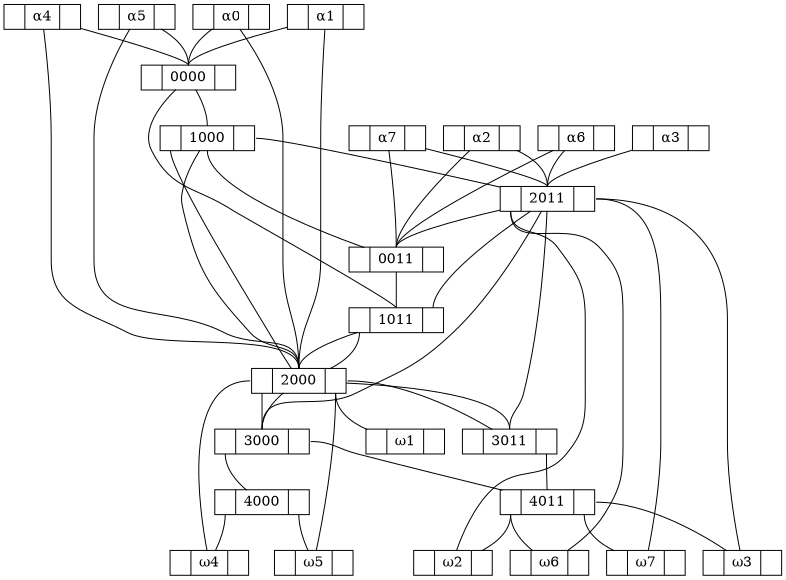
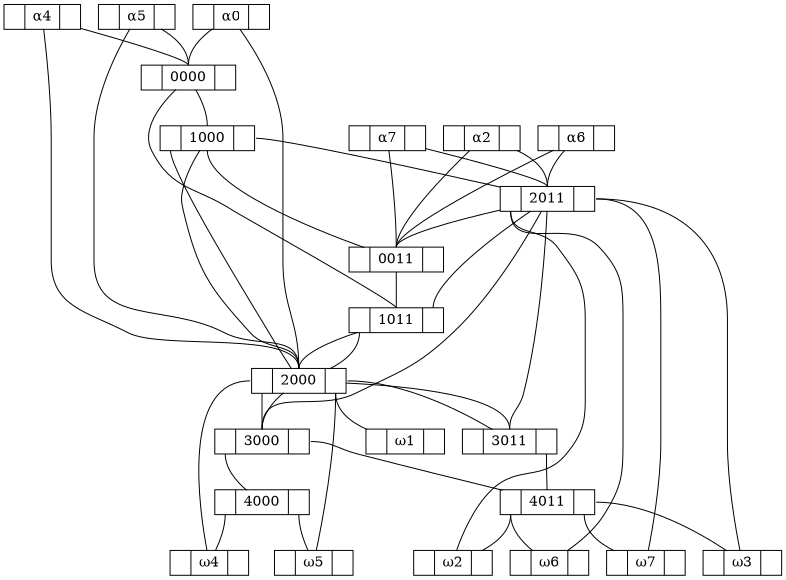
node "α1": removed
node "α3": removed
